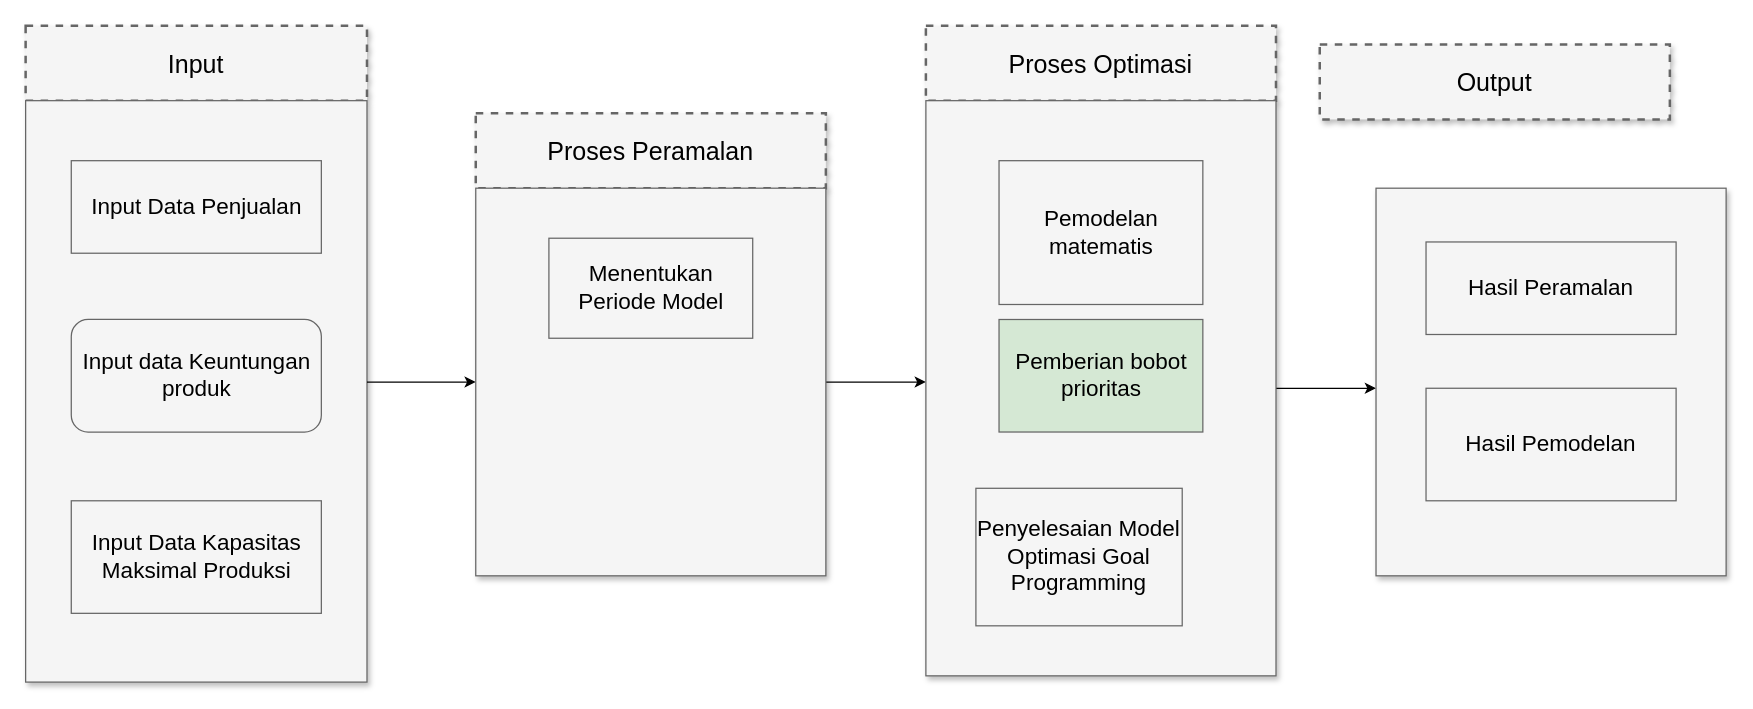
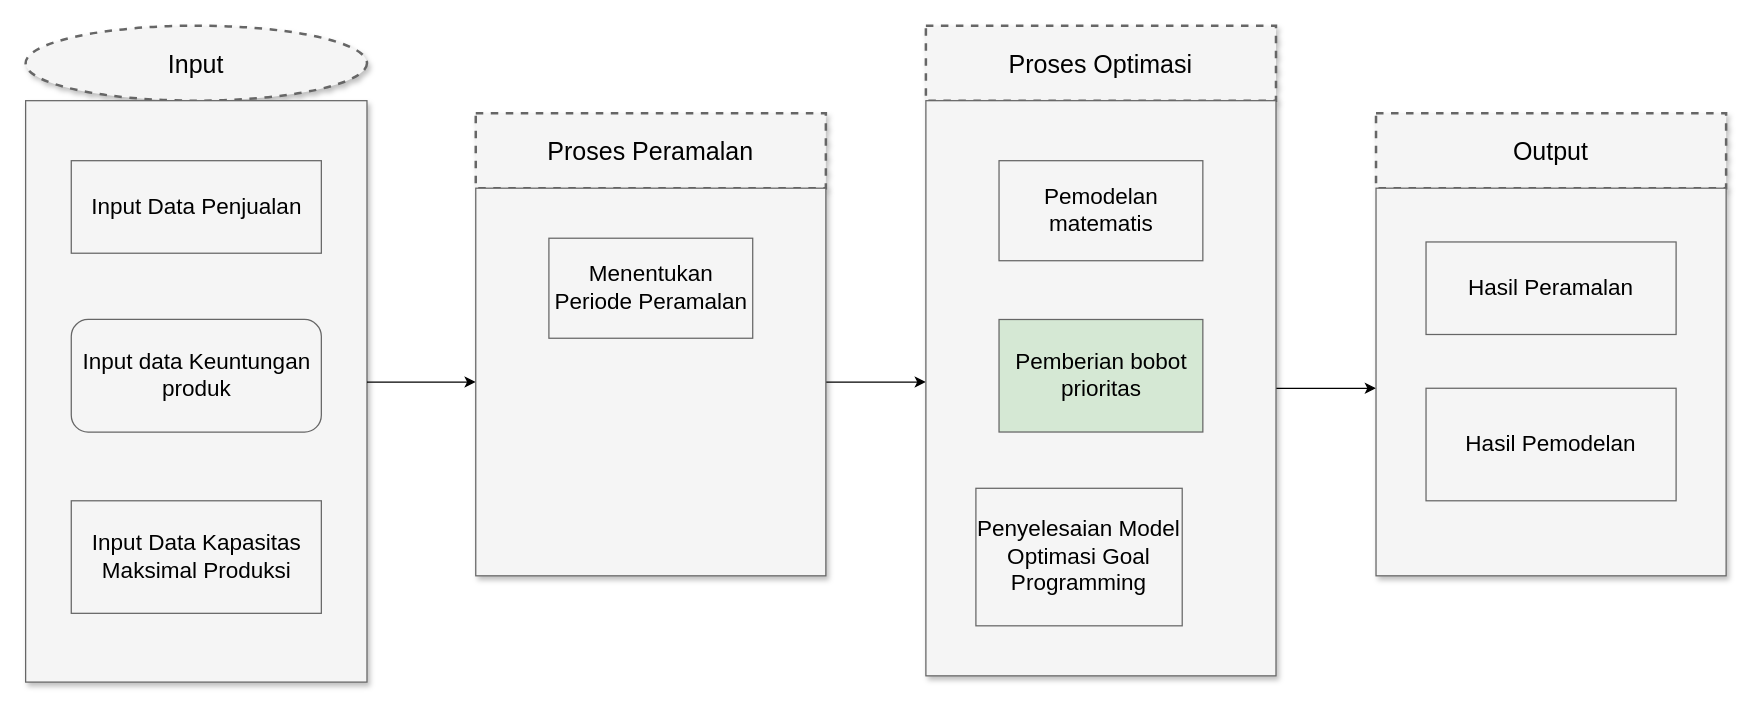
node "Input": shape rectangle -> ellipse
node "Output": moved (1494, 82) -> (1551, 151)
node "Pemodelan matematis": size 204x144 -> 204x100
node "Menentukan Periode Model": label "Menentukan Periode Model" -> "Menentukan Periode Peramalan"
